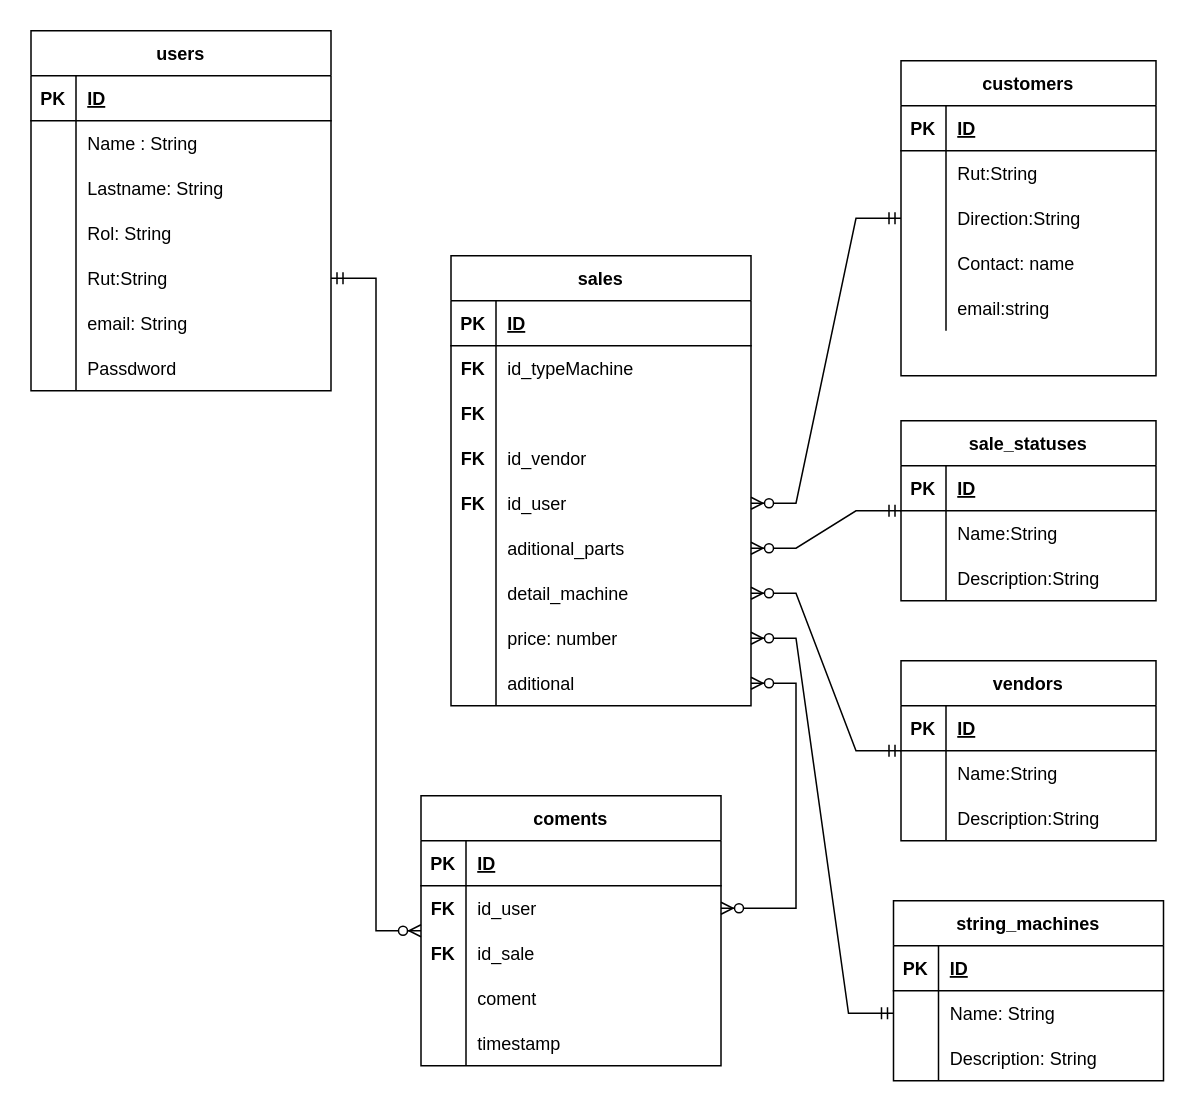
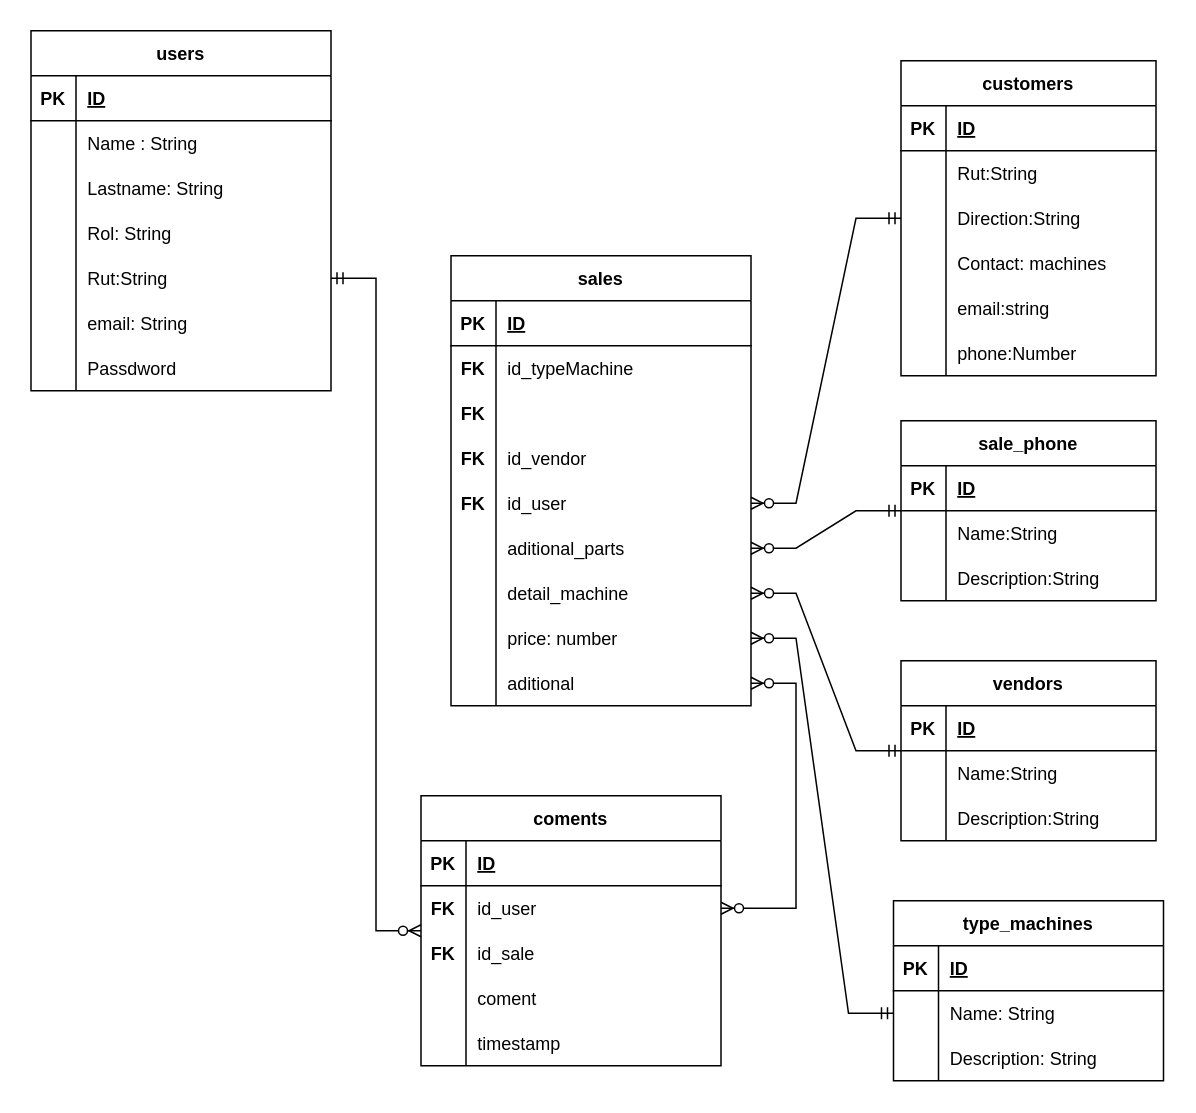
node "Contact: name": label "Contact: name" -> "Contact: machines"
node "phone:Number": added
node "sale_statuses": label "sale_statuses" -> "sale_phone"
node "string_machines": label "string_machines" -> "type_machines"
